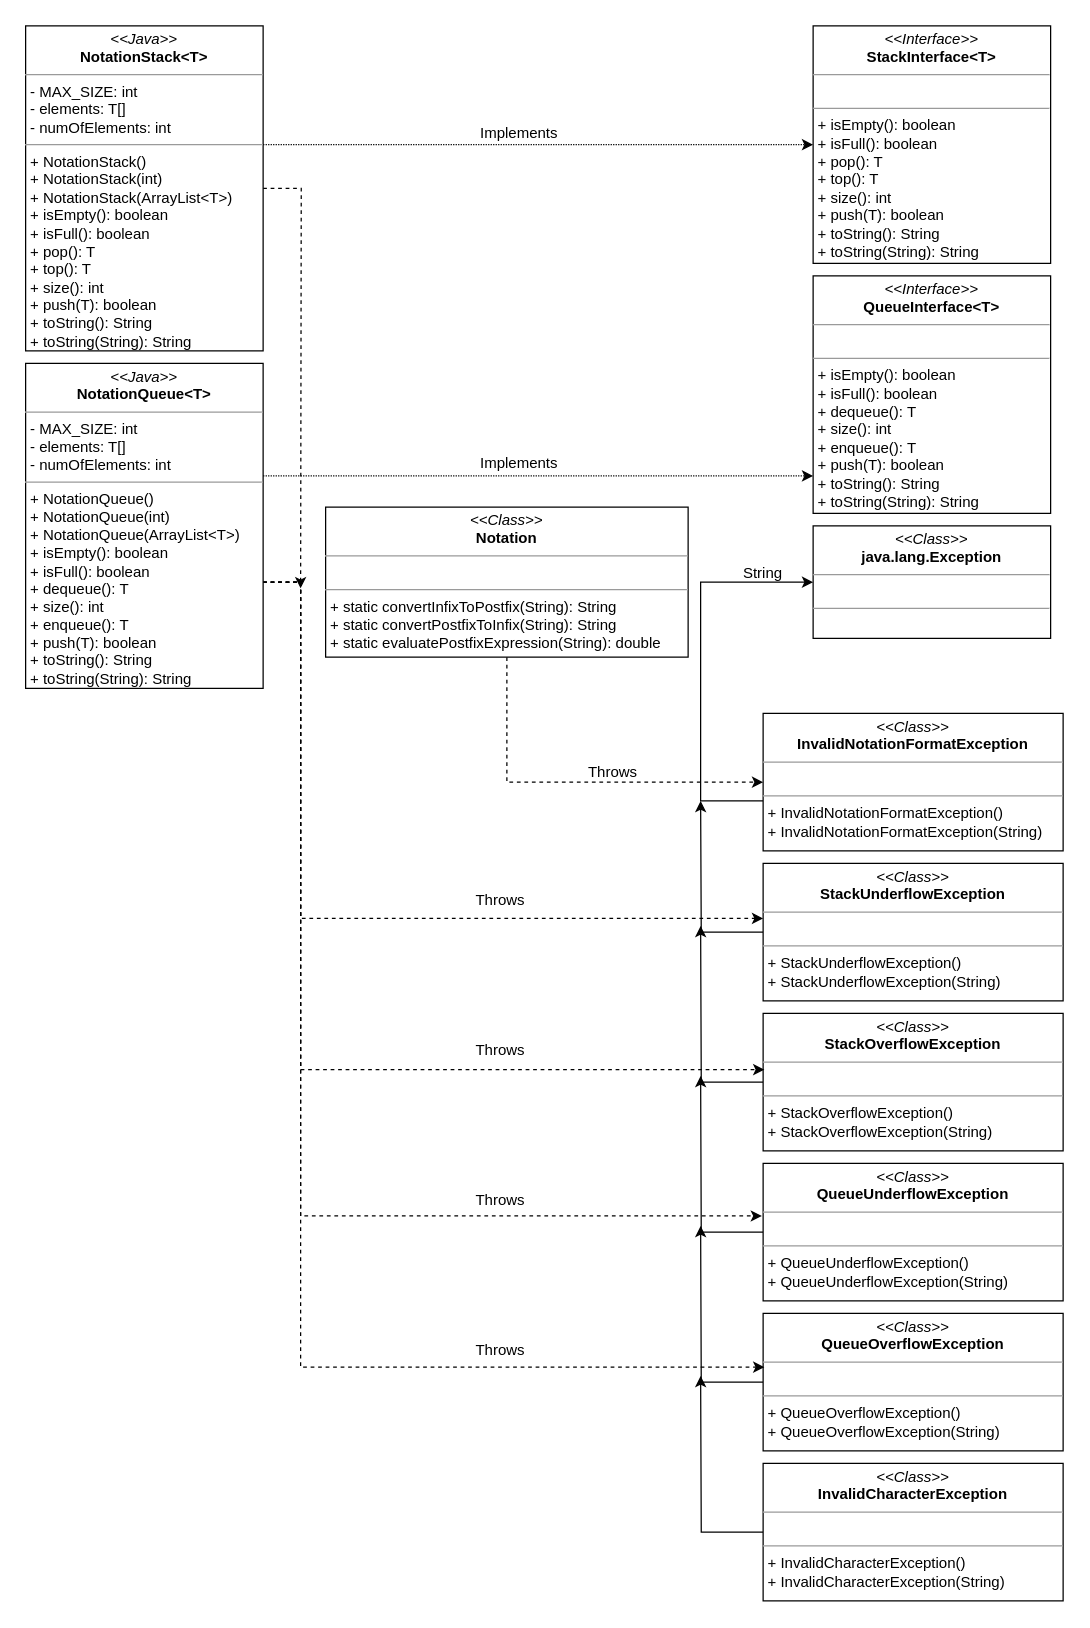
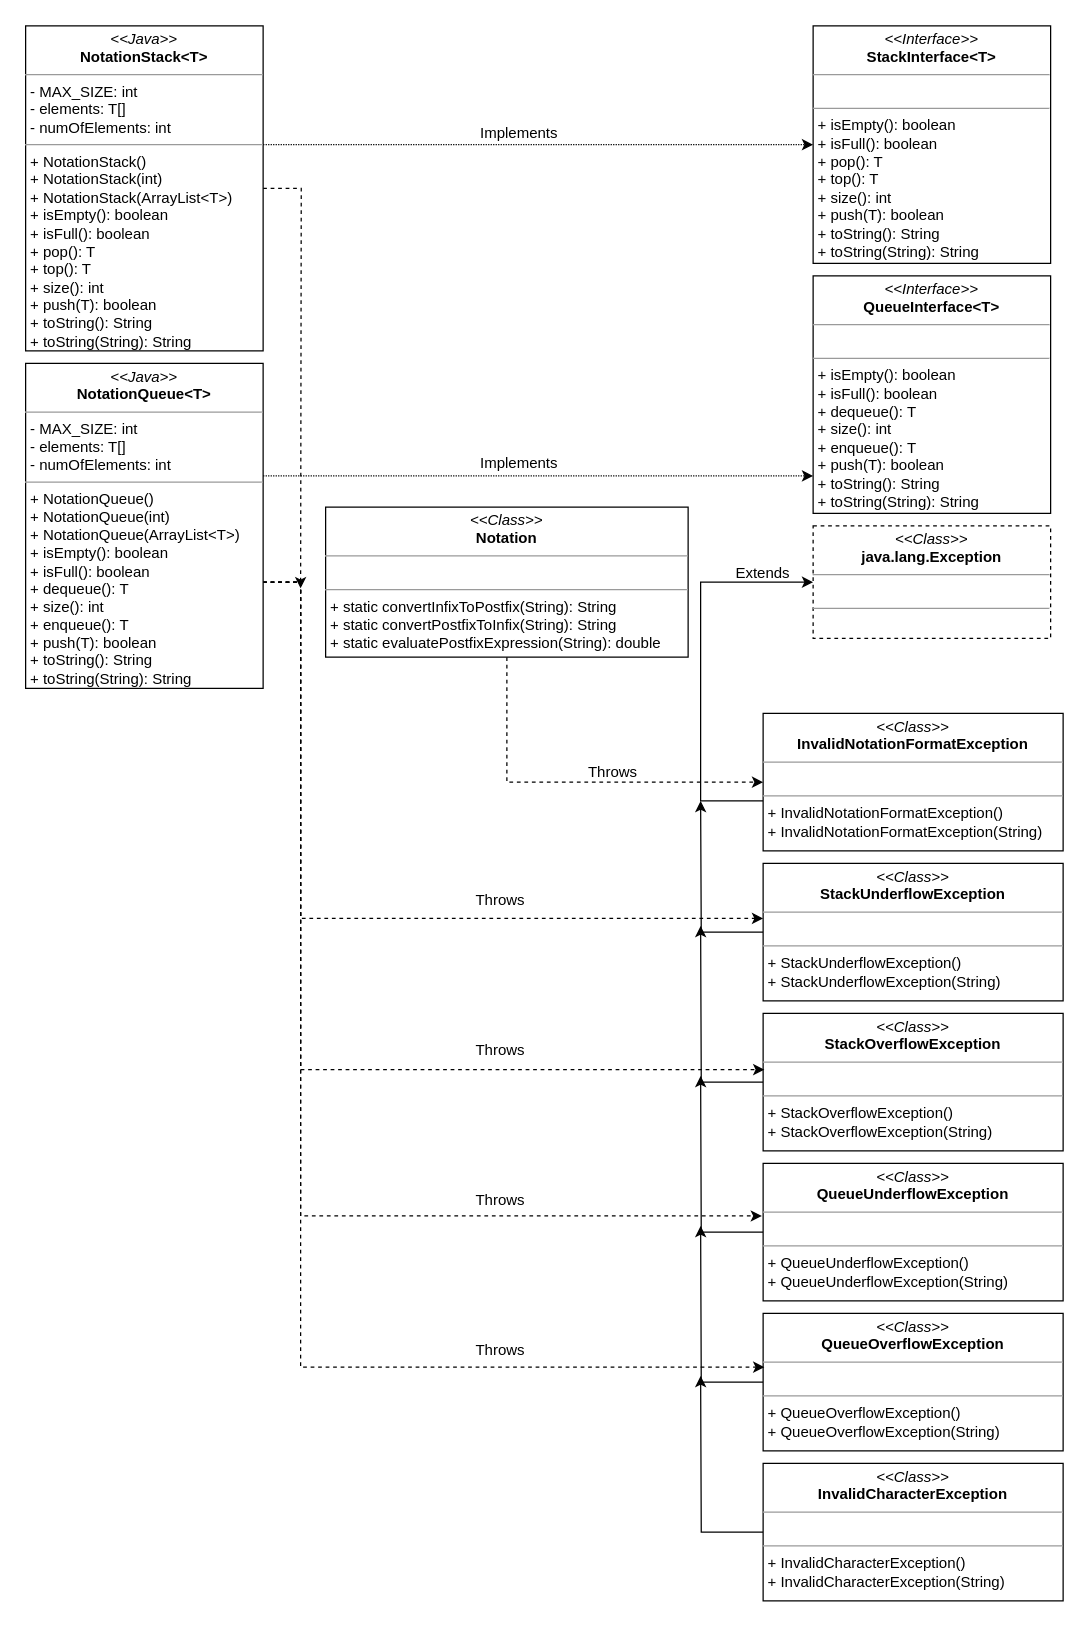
node "String": label "String" -> "Extends"
node "<<Class>> java.lang.Exception": style solid -> dashed
